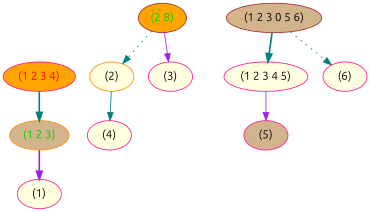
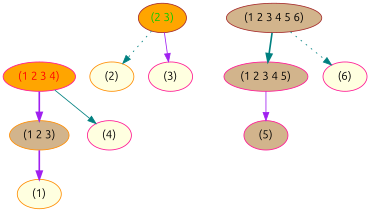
node "(2 8)": label "(2 8)" -> "(2 3)"
node "(1 2 3 0 5 6)": label "(1 2 3 0 5 6)" -> "(1 2 3 4 5 6)"
node "(1 2 3 4 5)": fillcolor lightyellow -> tan
edge "(1 2 3 4)" -> "(1 2 3)": color teal -> purple
edge "(2)" -> "(4)": now "(1 2 3 4)" -> "(4)"
node "(1 2 3)": fontcolor green3 -> black
node "(1)": color deeppink -> darkorange
